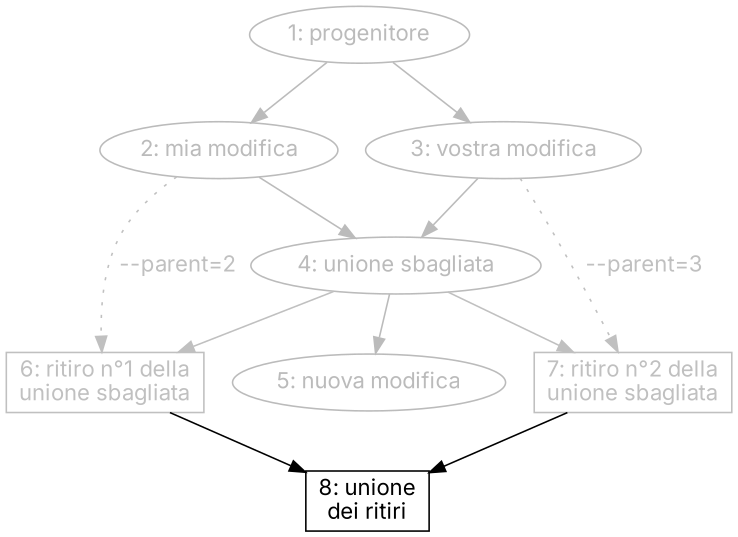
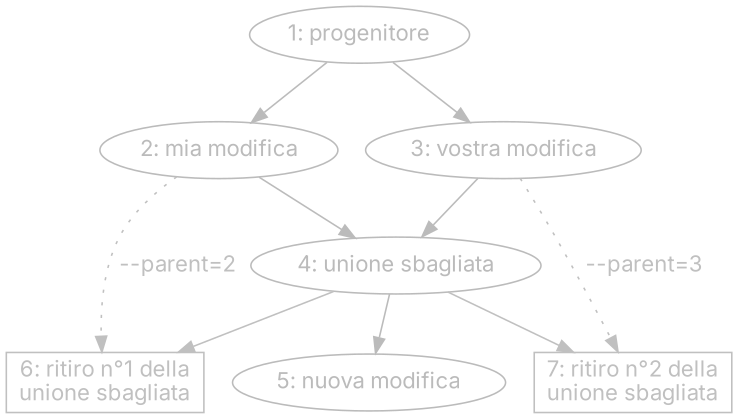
node "8: unione dei ritiri": removed
